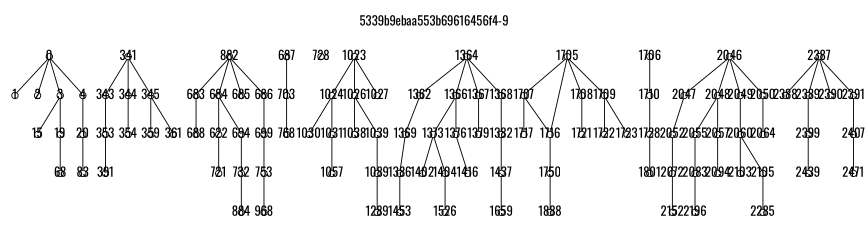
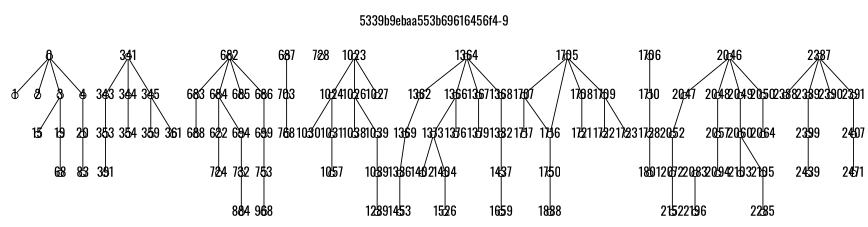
node "882": label "882" -> "682"
node "2055": removed
node "721": label "721" -> "724"
node "1416": removed
